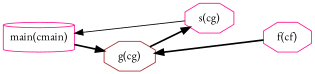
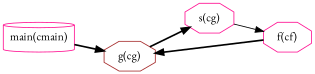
edge "s(cg)" -> "main(cmain)": now "s(cg)" -> "f(cf)"
